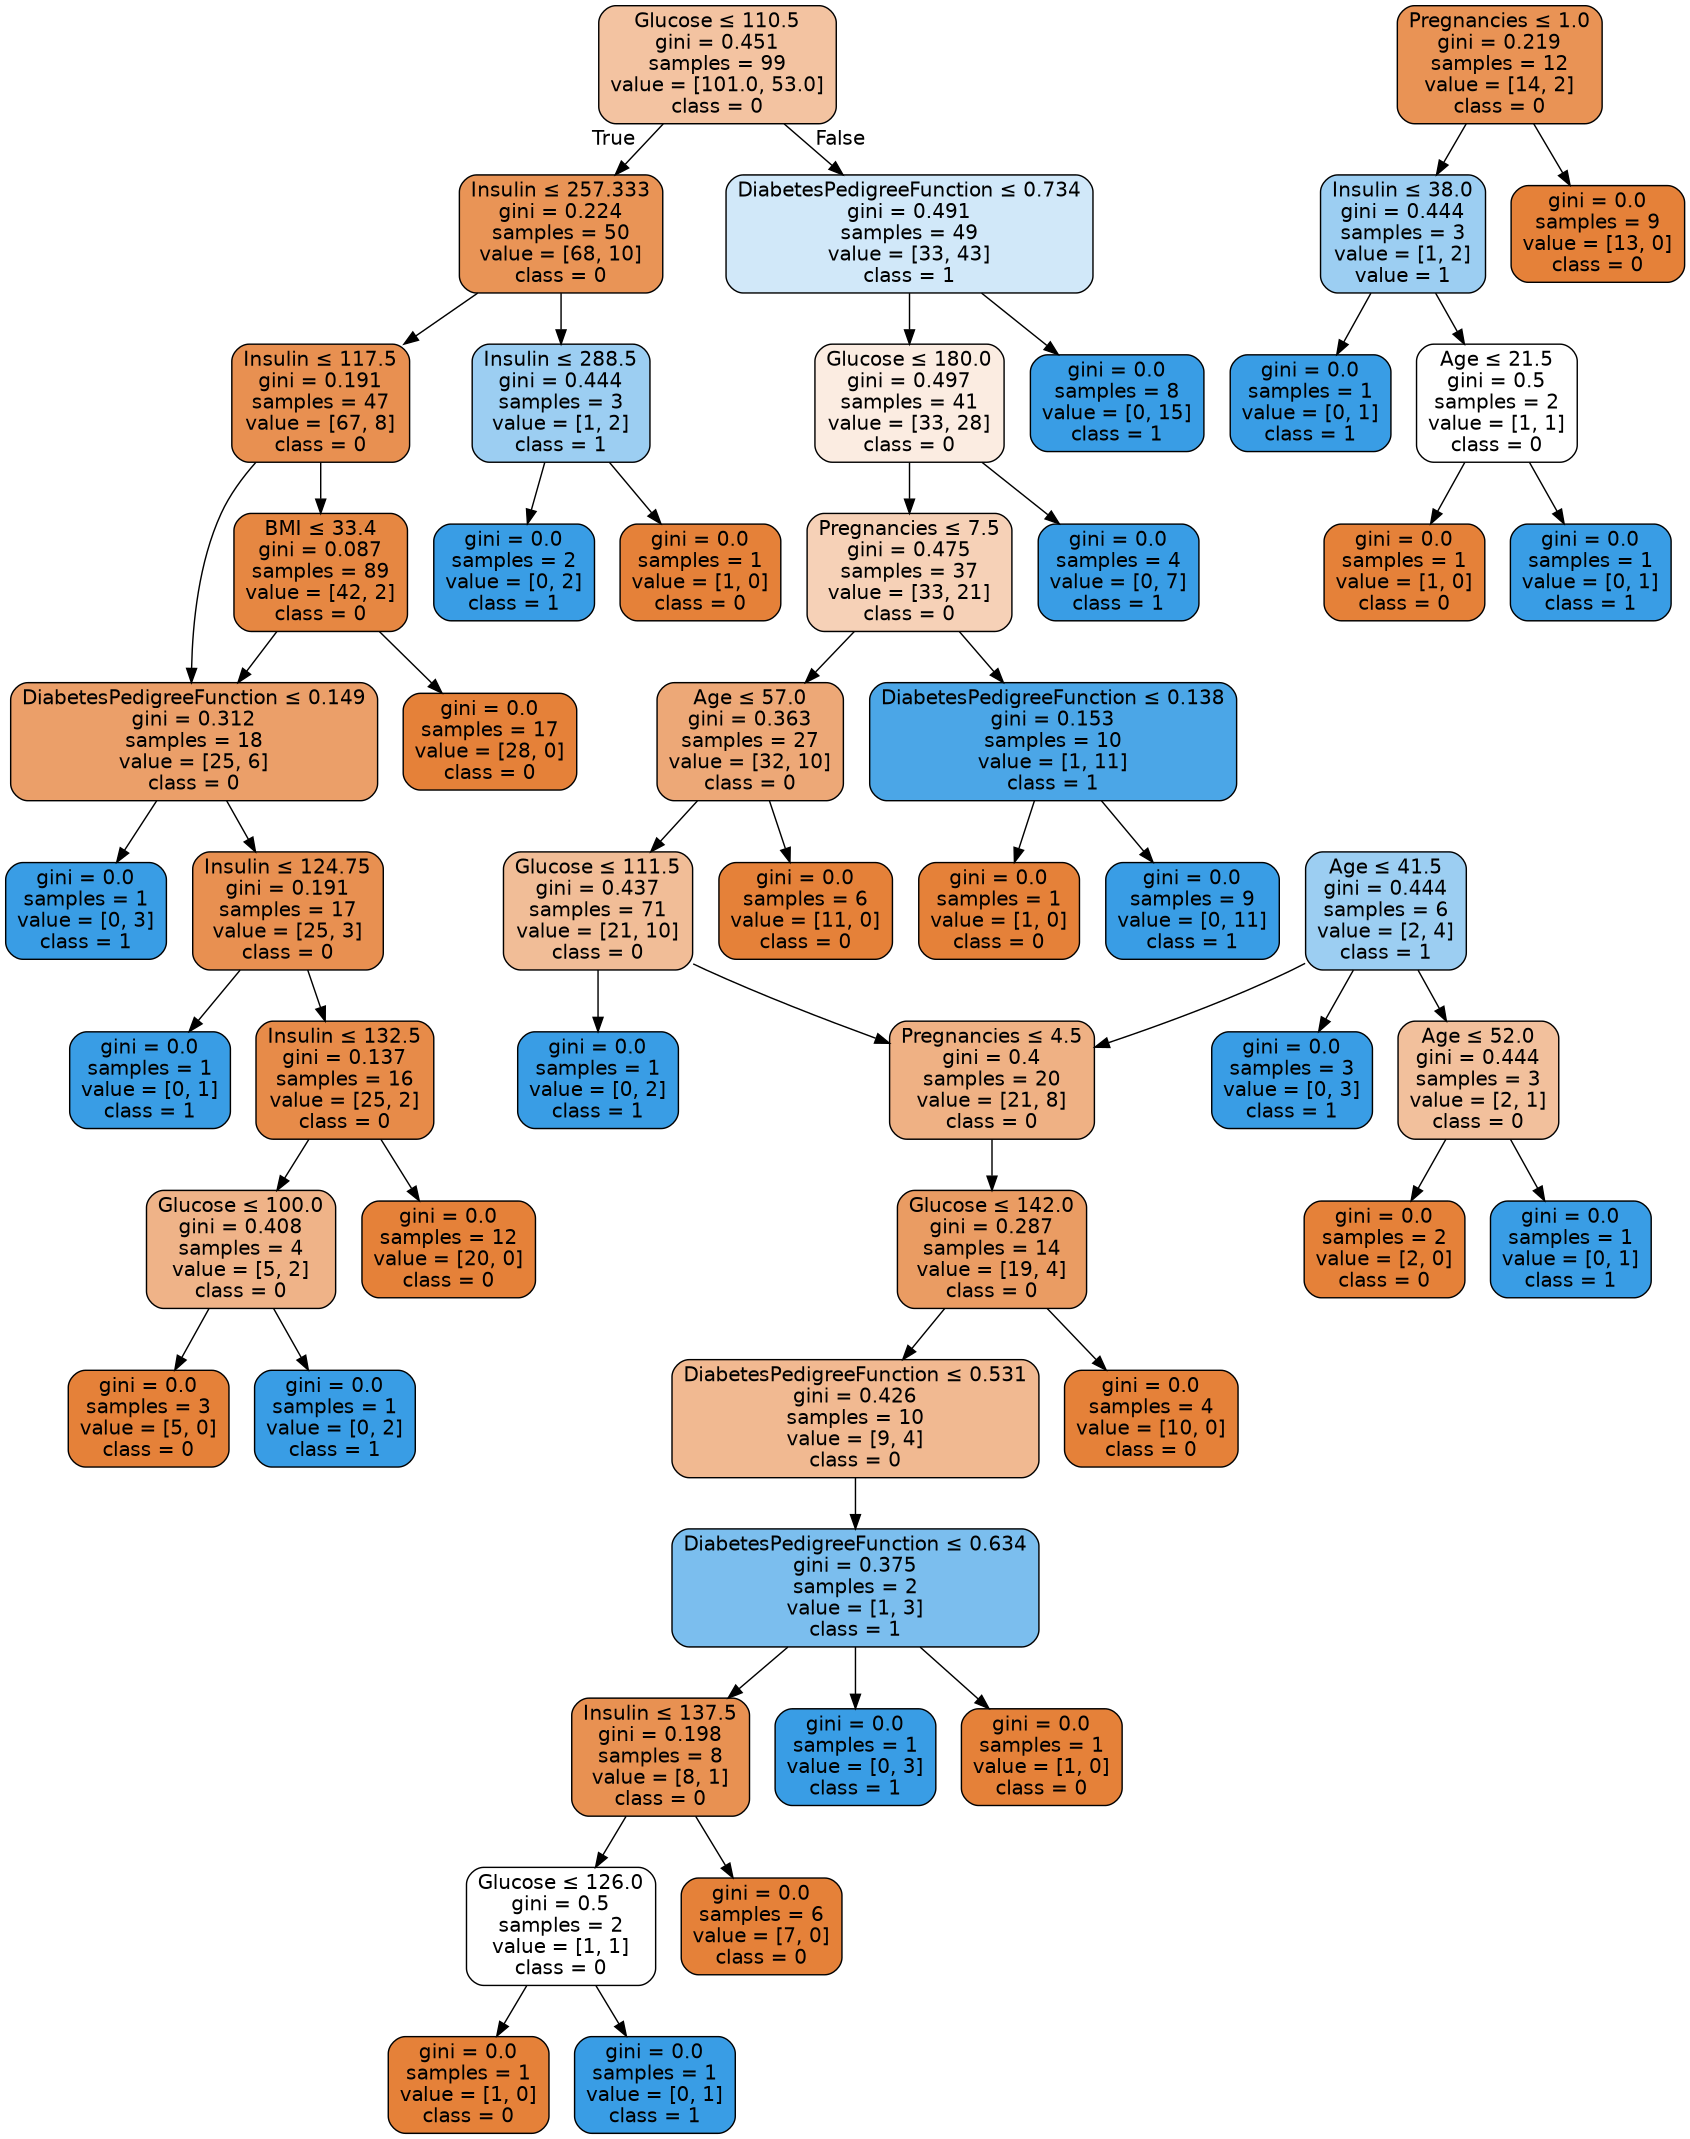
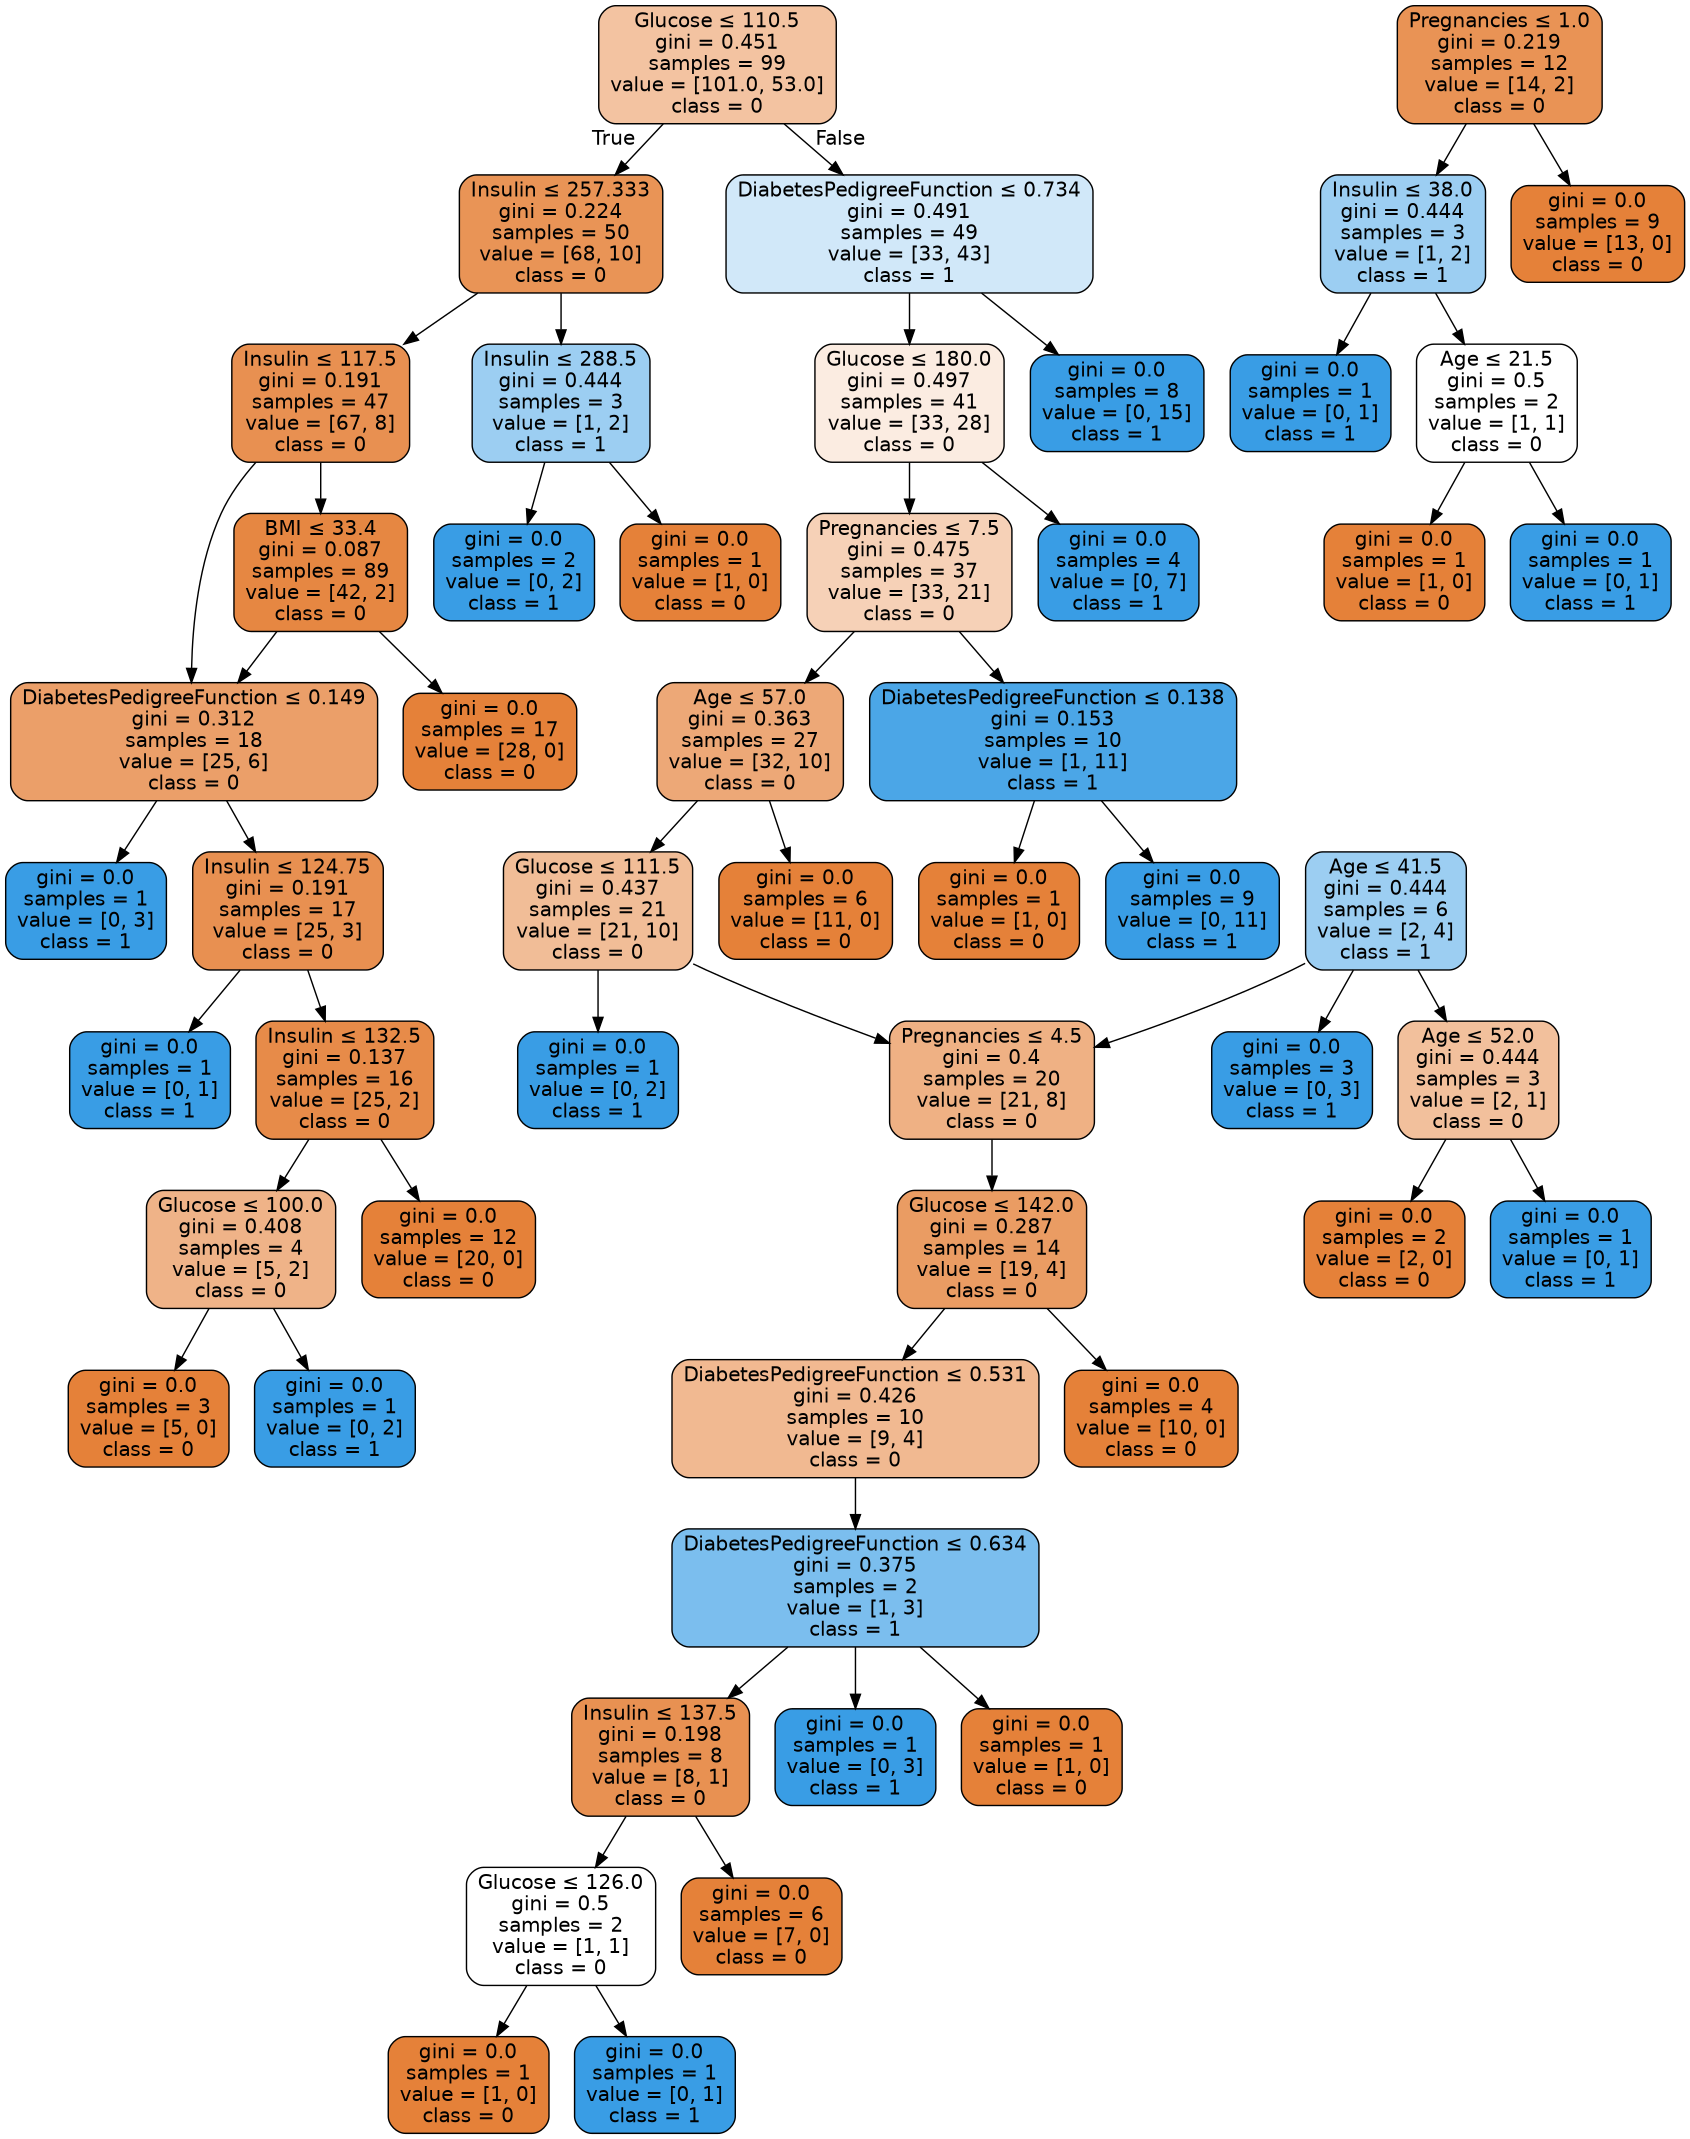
node "Insulin ≤ 38.0": text "value = 1" -> "class = 1"
node "Glucose ≤ 111.5": text "samples = 71" -> "samples = 21"
